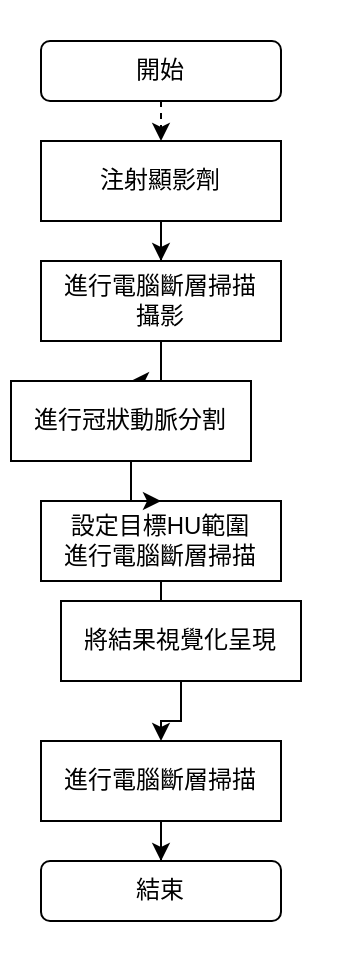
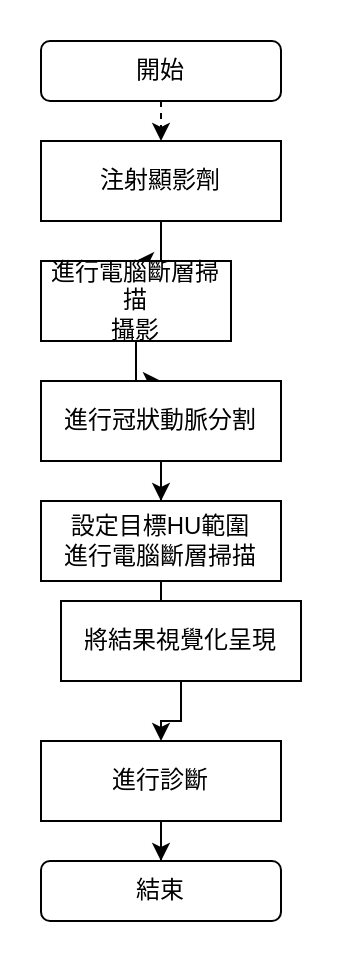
node "進行電腦斷層掃描 攝影": size 240x80 -> 190x80
node "進行冠狀動脈分割": moved (131, 421) -> (161, 421)
node "進行電腦斷層掃描": label "進行電腦斷層掃描" -> "進行診斷"
